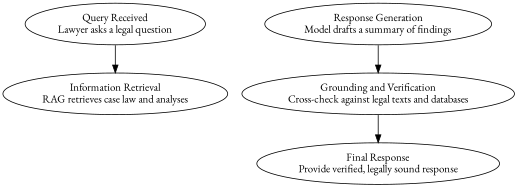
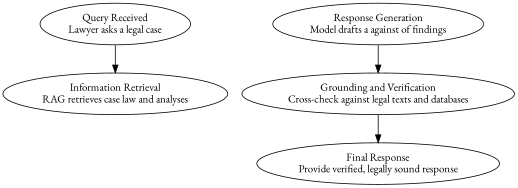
node "Query Received Lawyer asks a legal question": label "Query Received Lawyer asks a legal question" -> "Query Received Lawyer asks a legal case"
node "Response Generation Model drafts a summary of findings": label "Response Generation Model drafts a summary of findings" -> "Response Generation Model drafts a against of findings"
